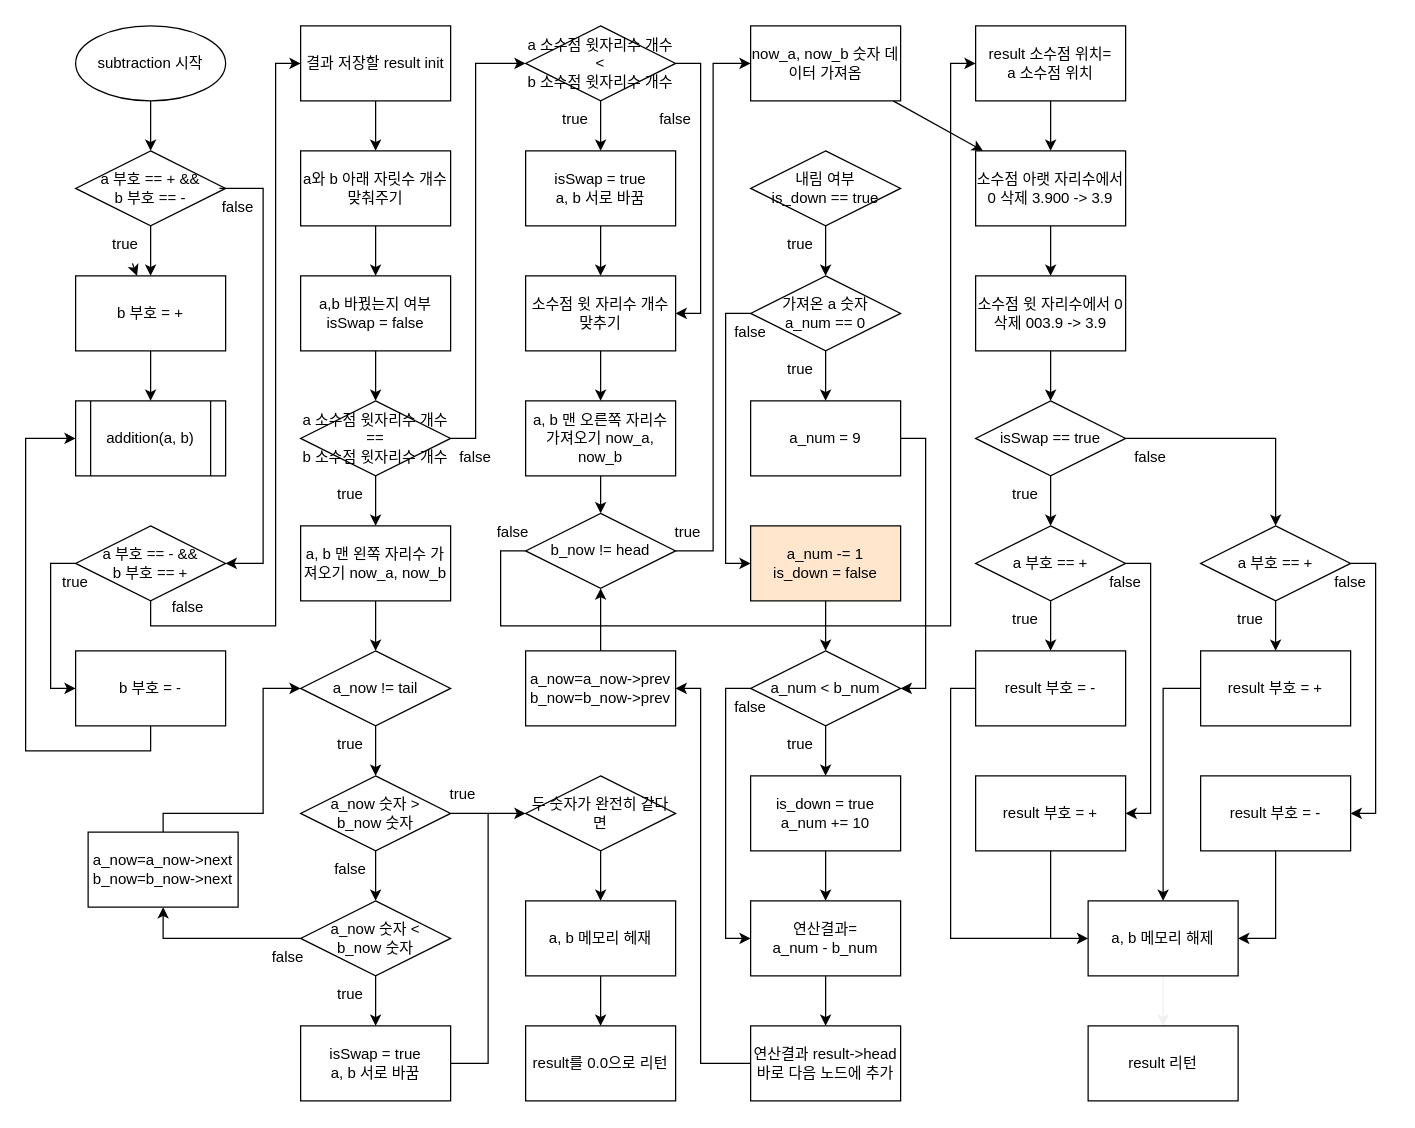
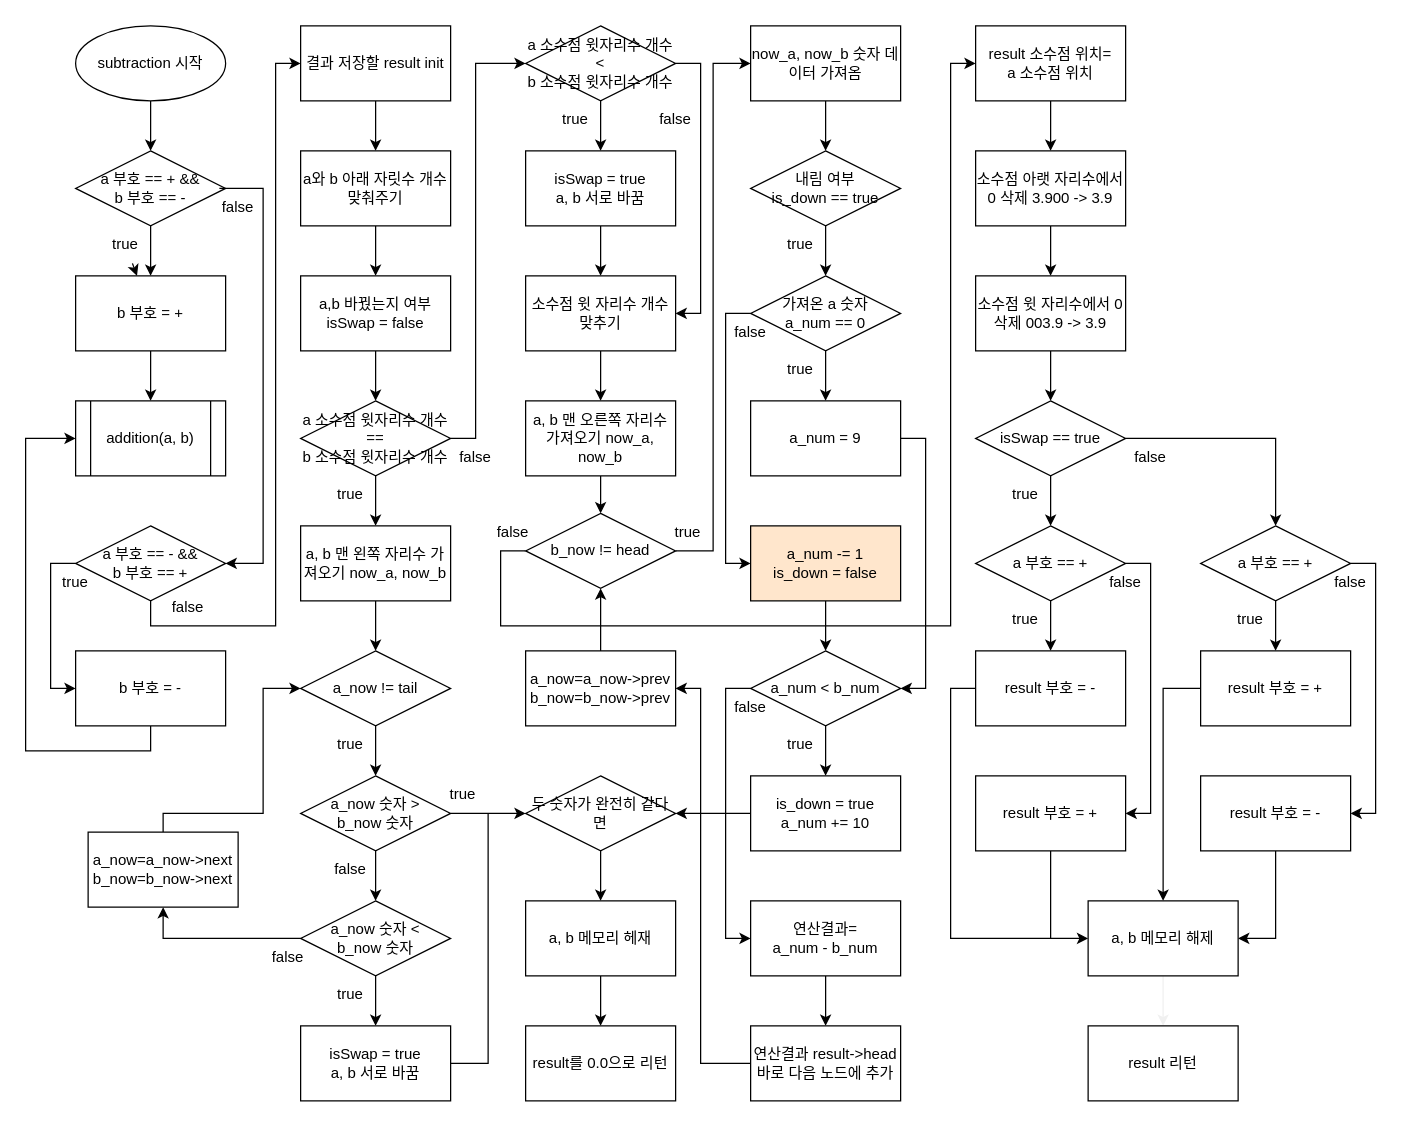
edge "now_a, now_b 숫자 데이터 가져옴" -> "소수점 아랫 자리수에서 0 삭제 3.900 -> 3.9": now "now_a, now_b 숫자 데이터 가져옴" -> "내림 여부 is_down == true"
edge "is_down = true a_num += 10" -> "연산결과= a_num - b_num": now "is_down = true a_num += 10" -> "두 숫자가 완전히 같다면"
